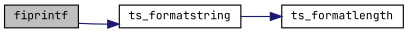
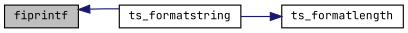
edge "fiprintf" -> "ts_formatstring": reversed
